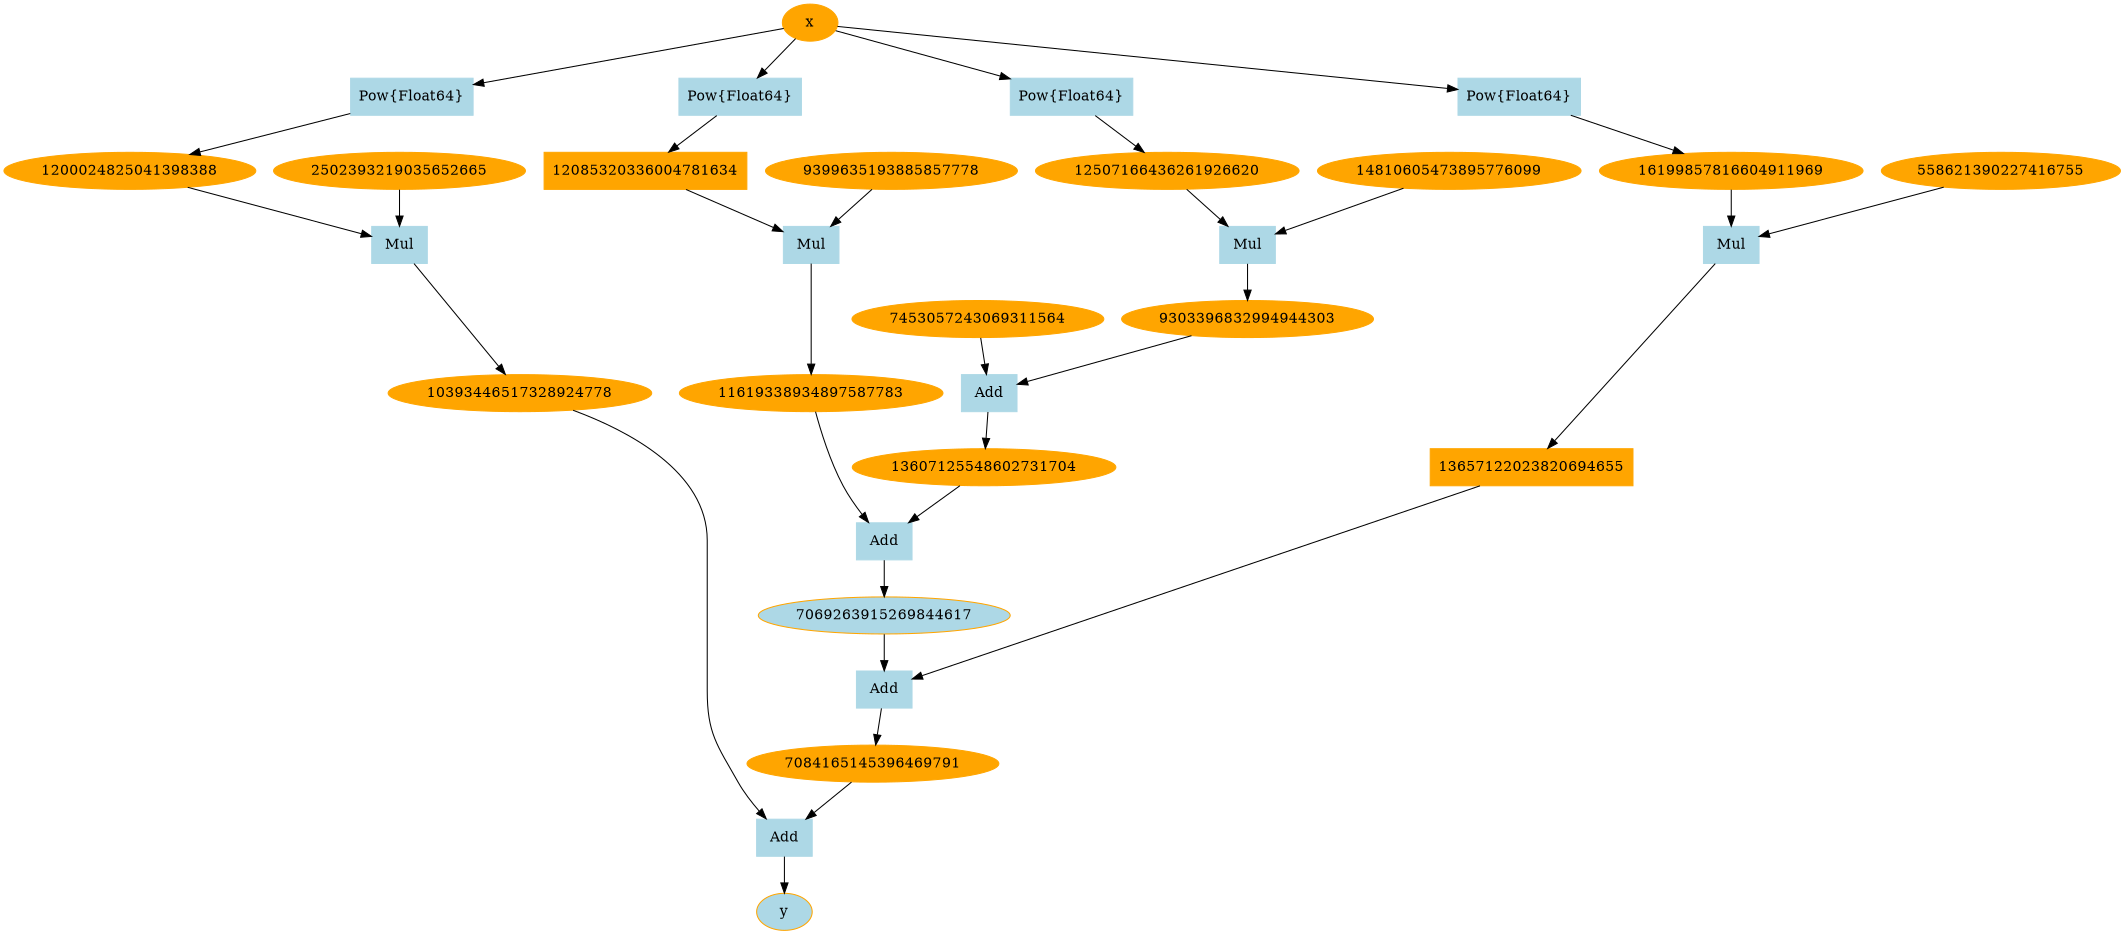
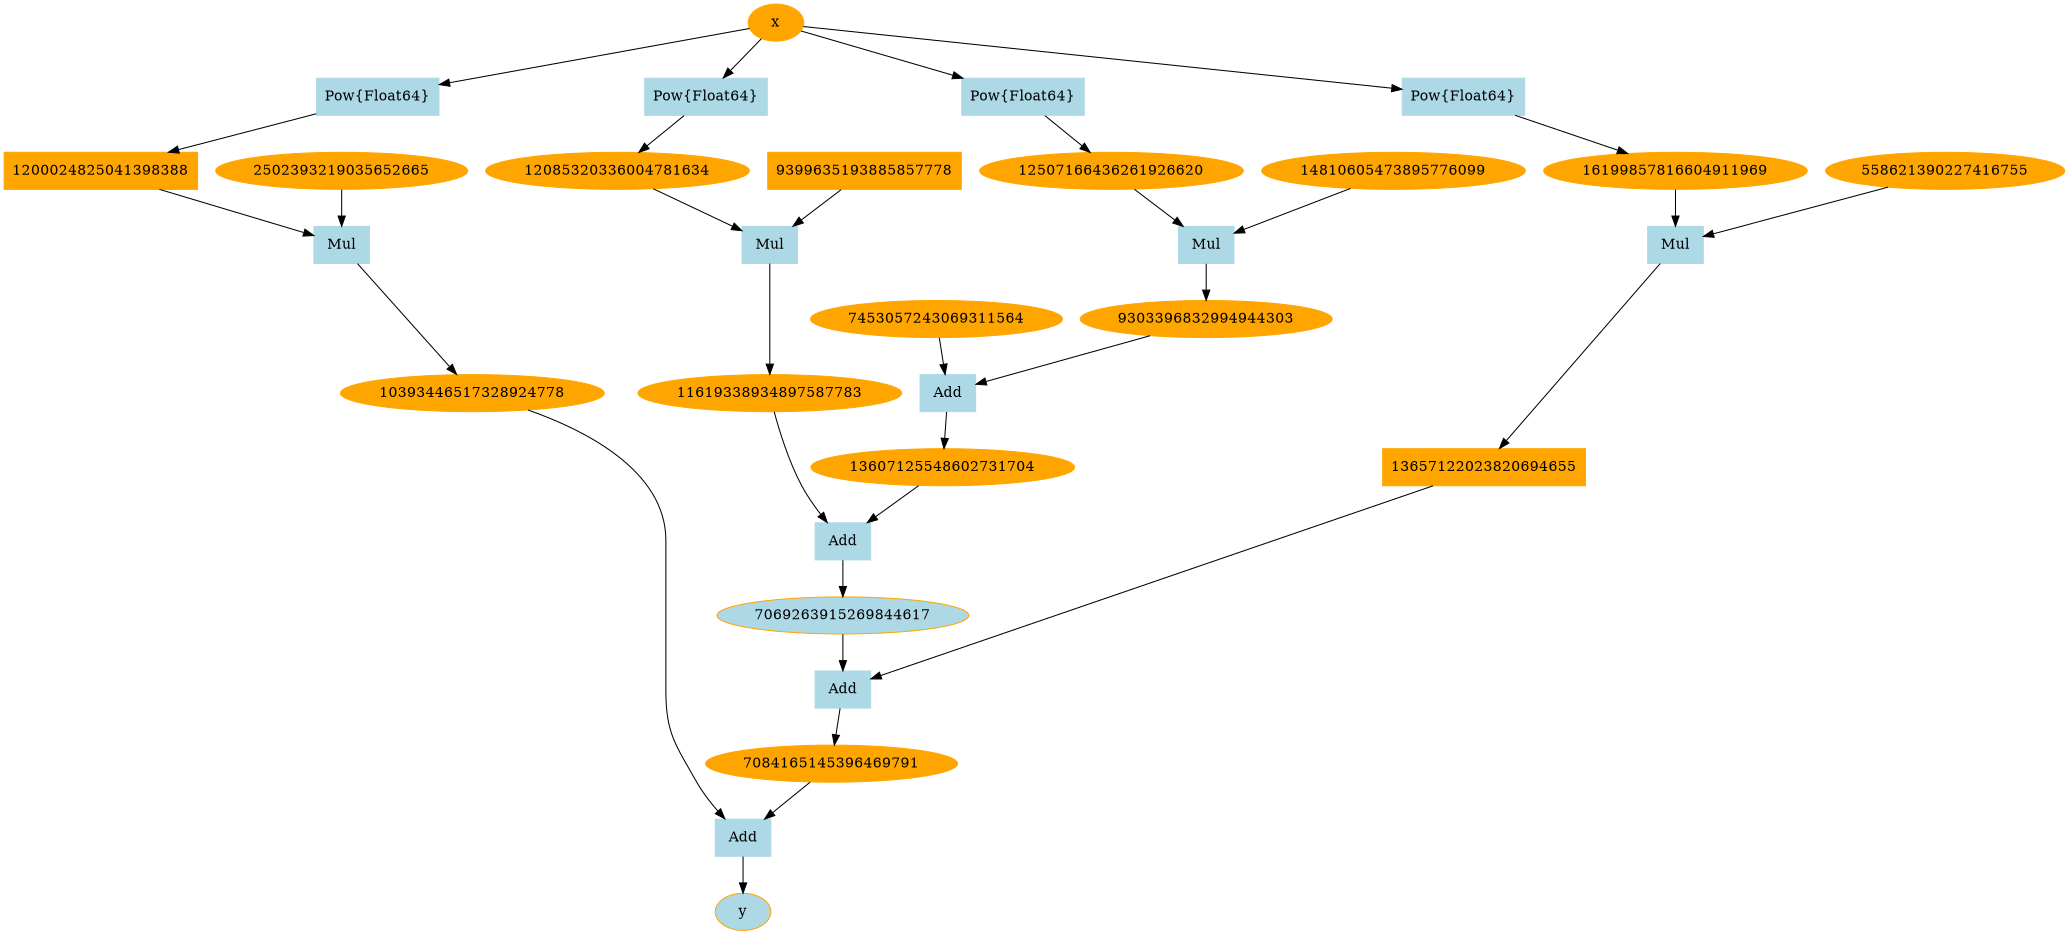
node "1200024825041398388": shape ellipse -> box
node "12085320336004781634": shape box -> ellipse
node "9399635193885857778": shape ellipse -> box
